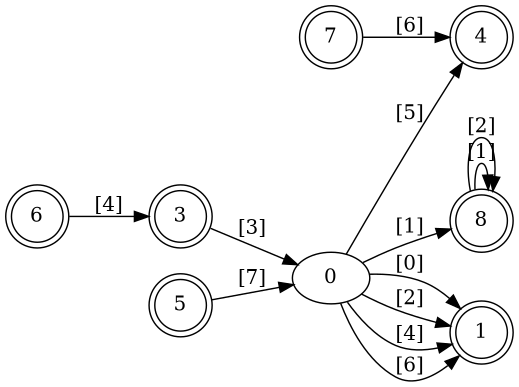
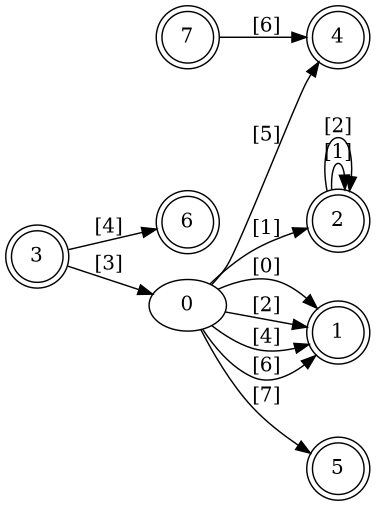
edge "6" -> "3": reversed
node "8": label "8" -> "2"
edge "5" -> "0": reversed
